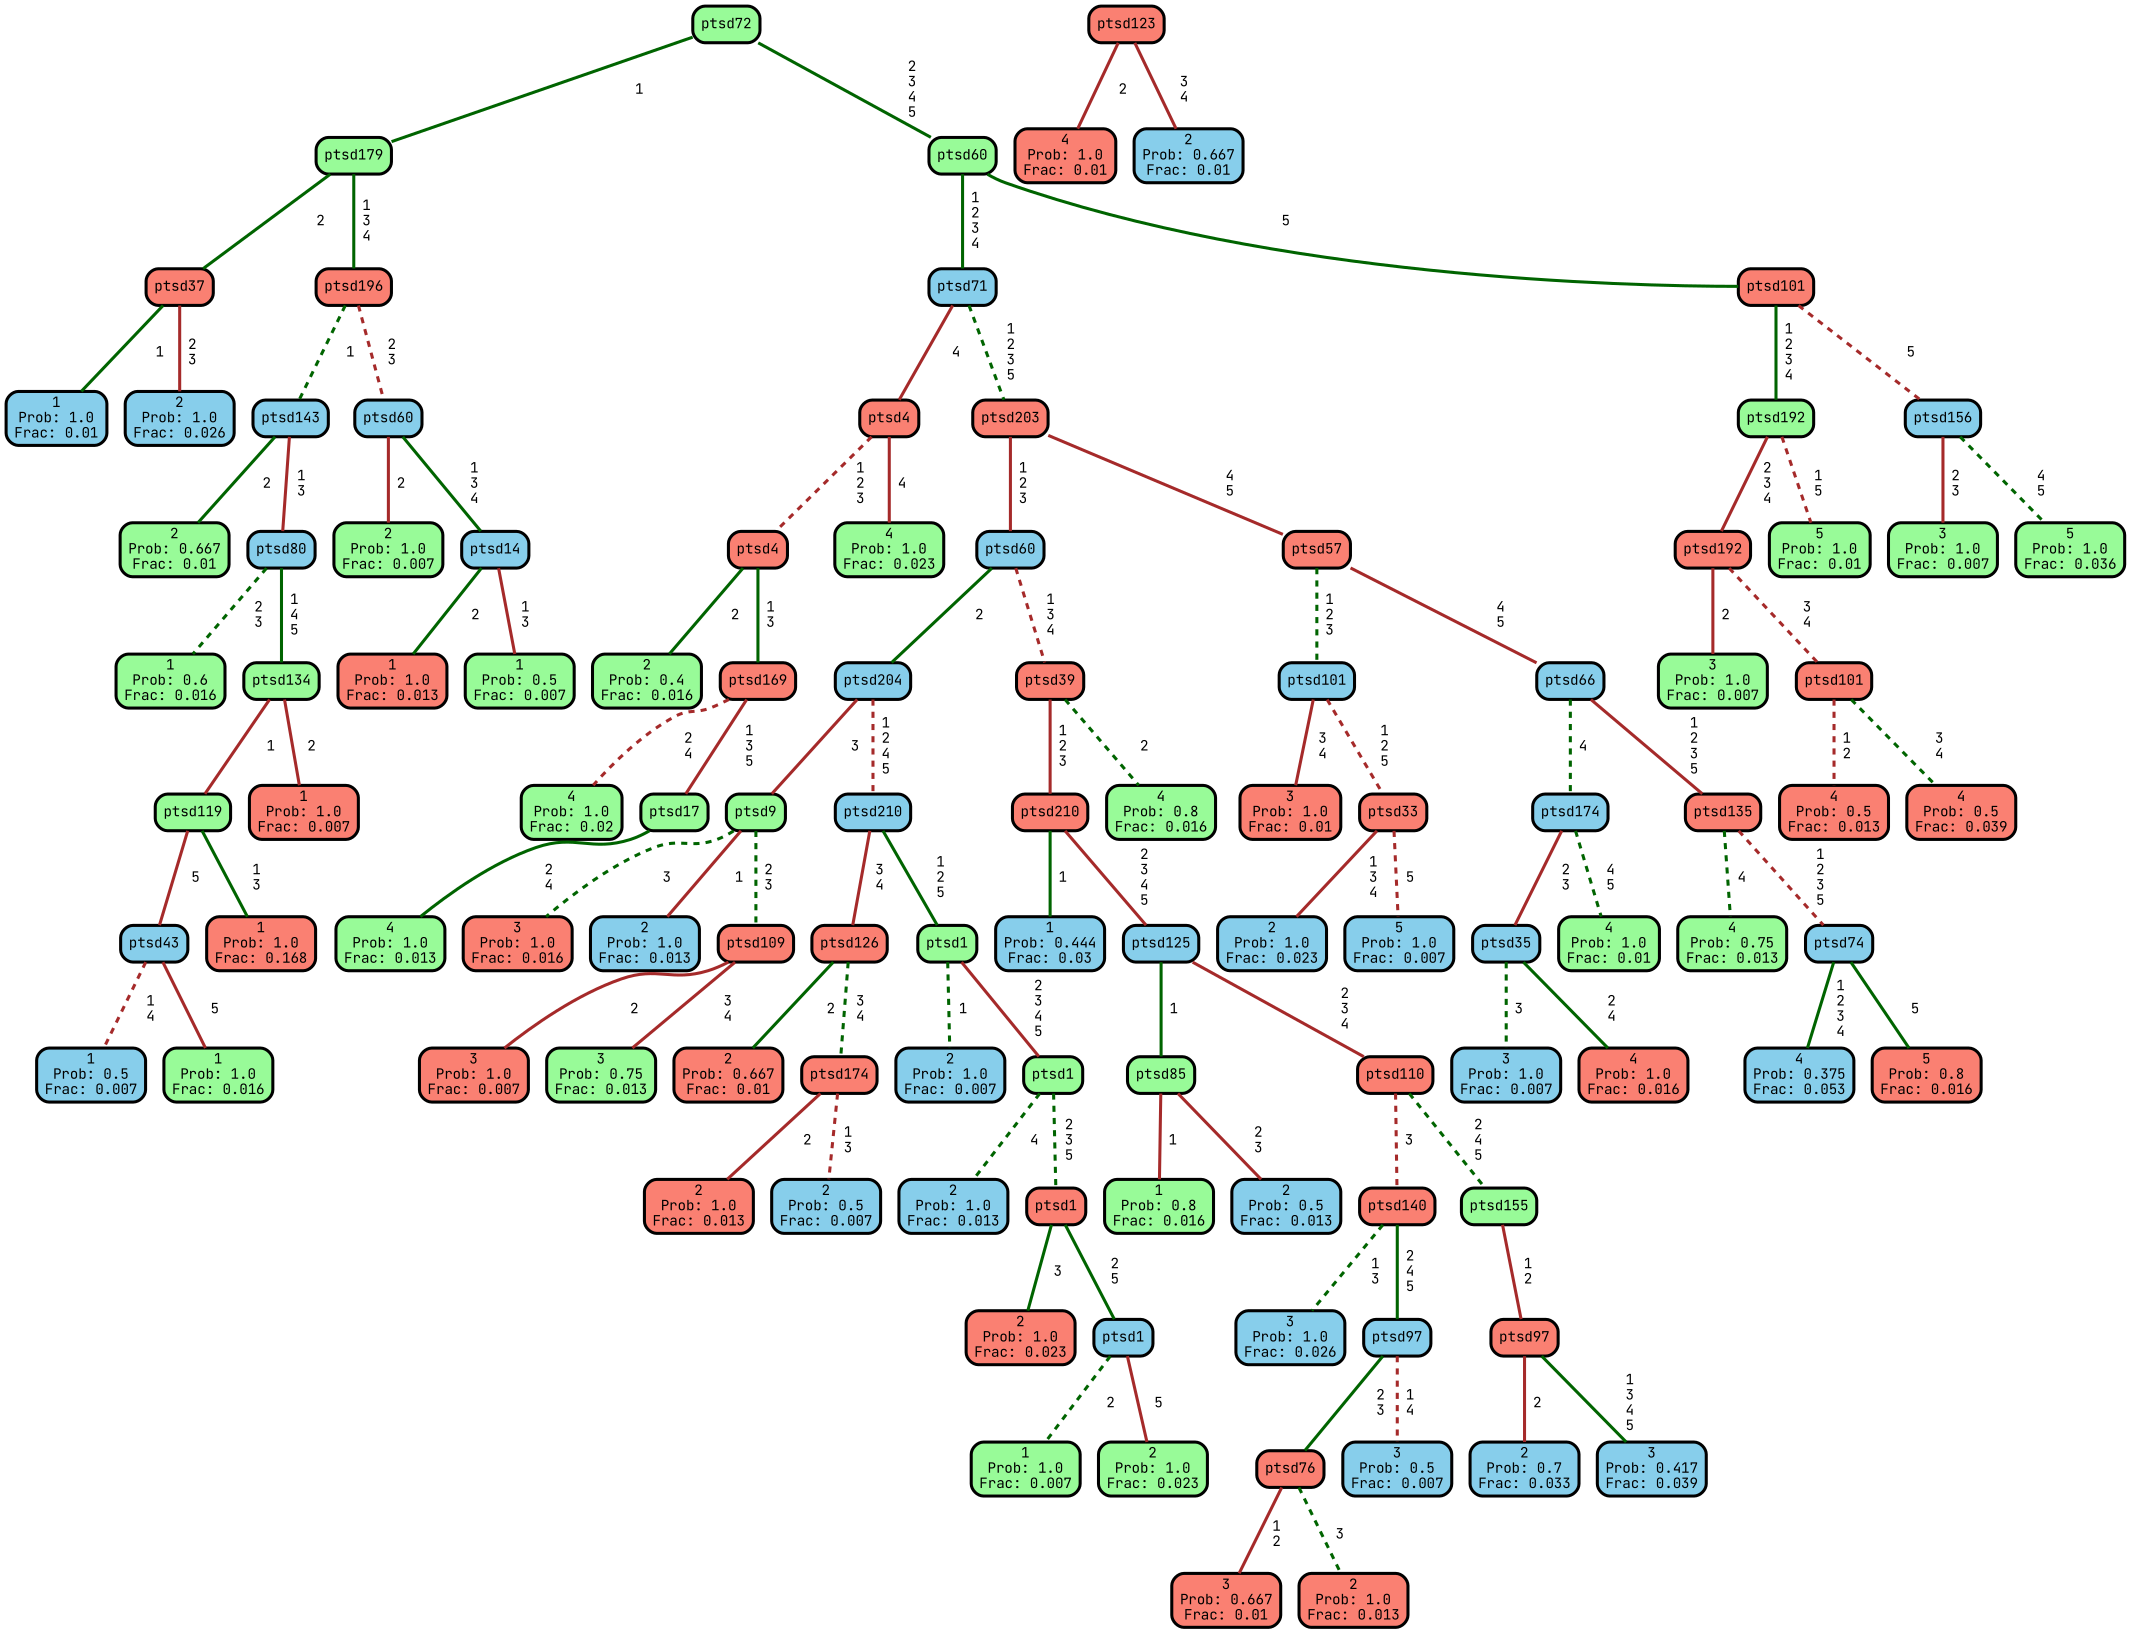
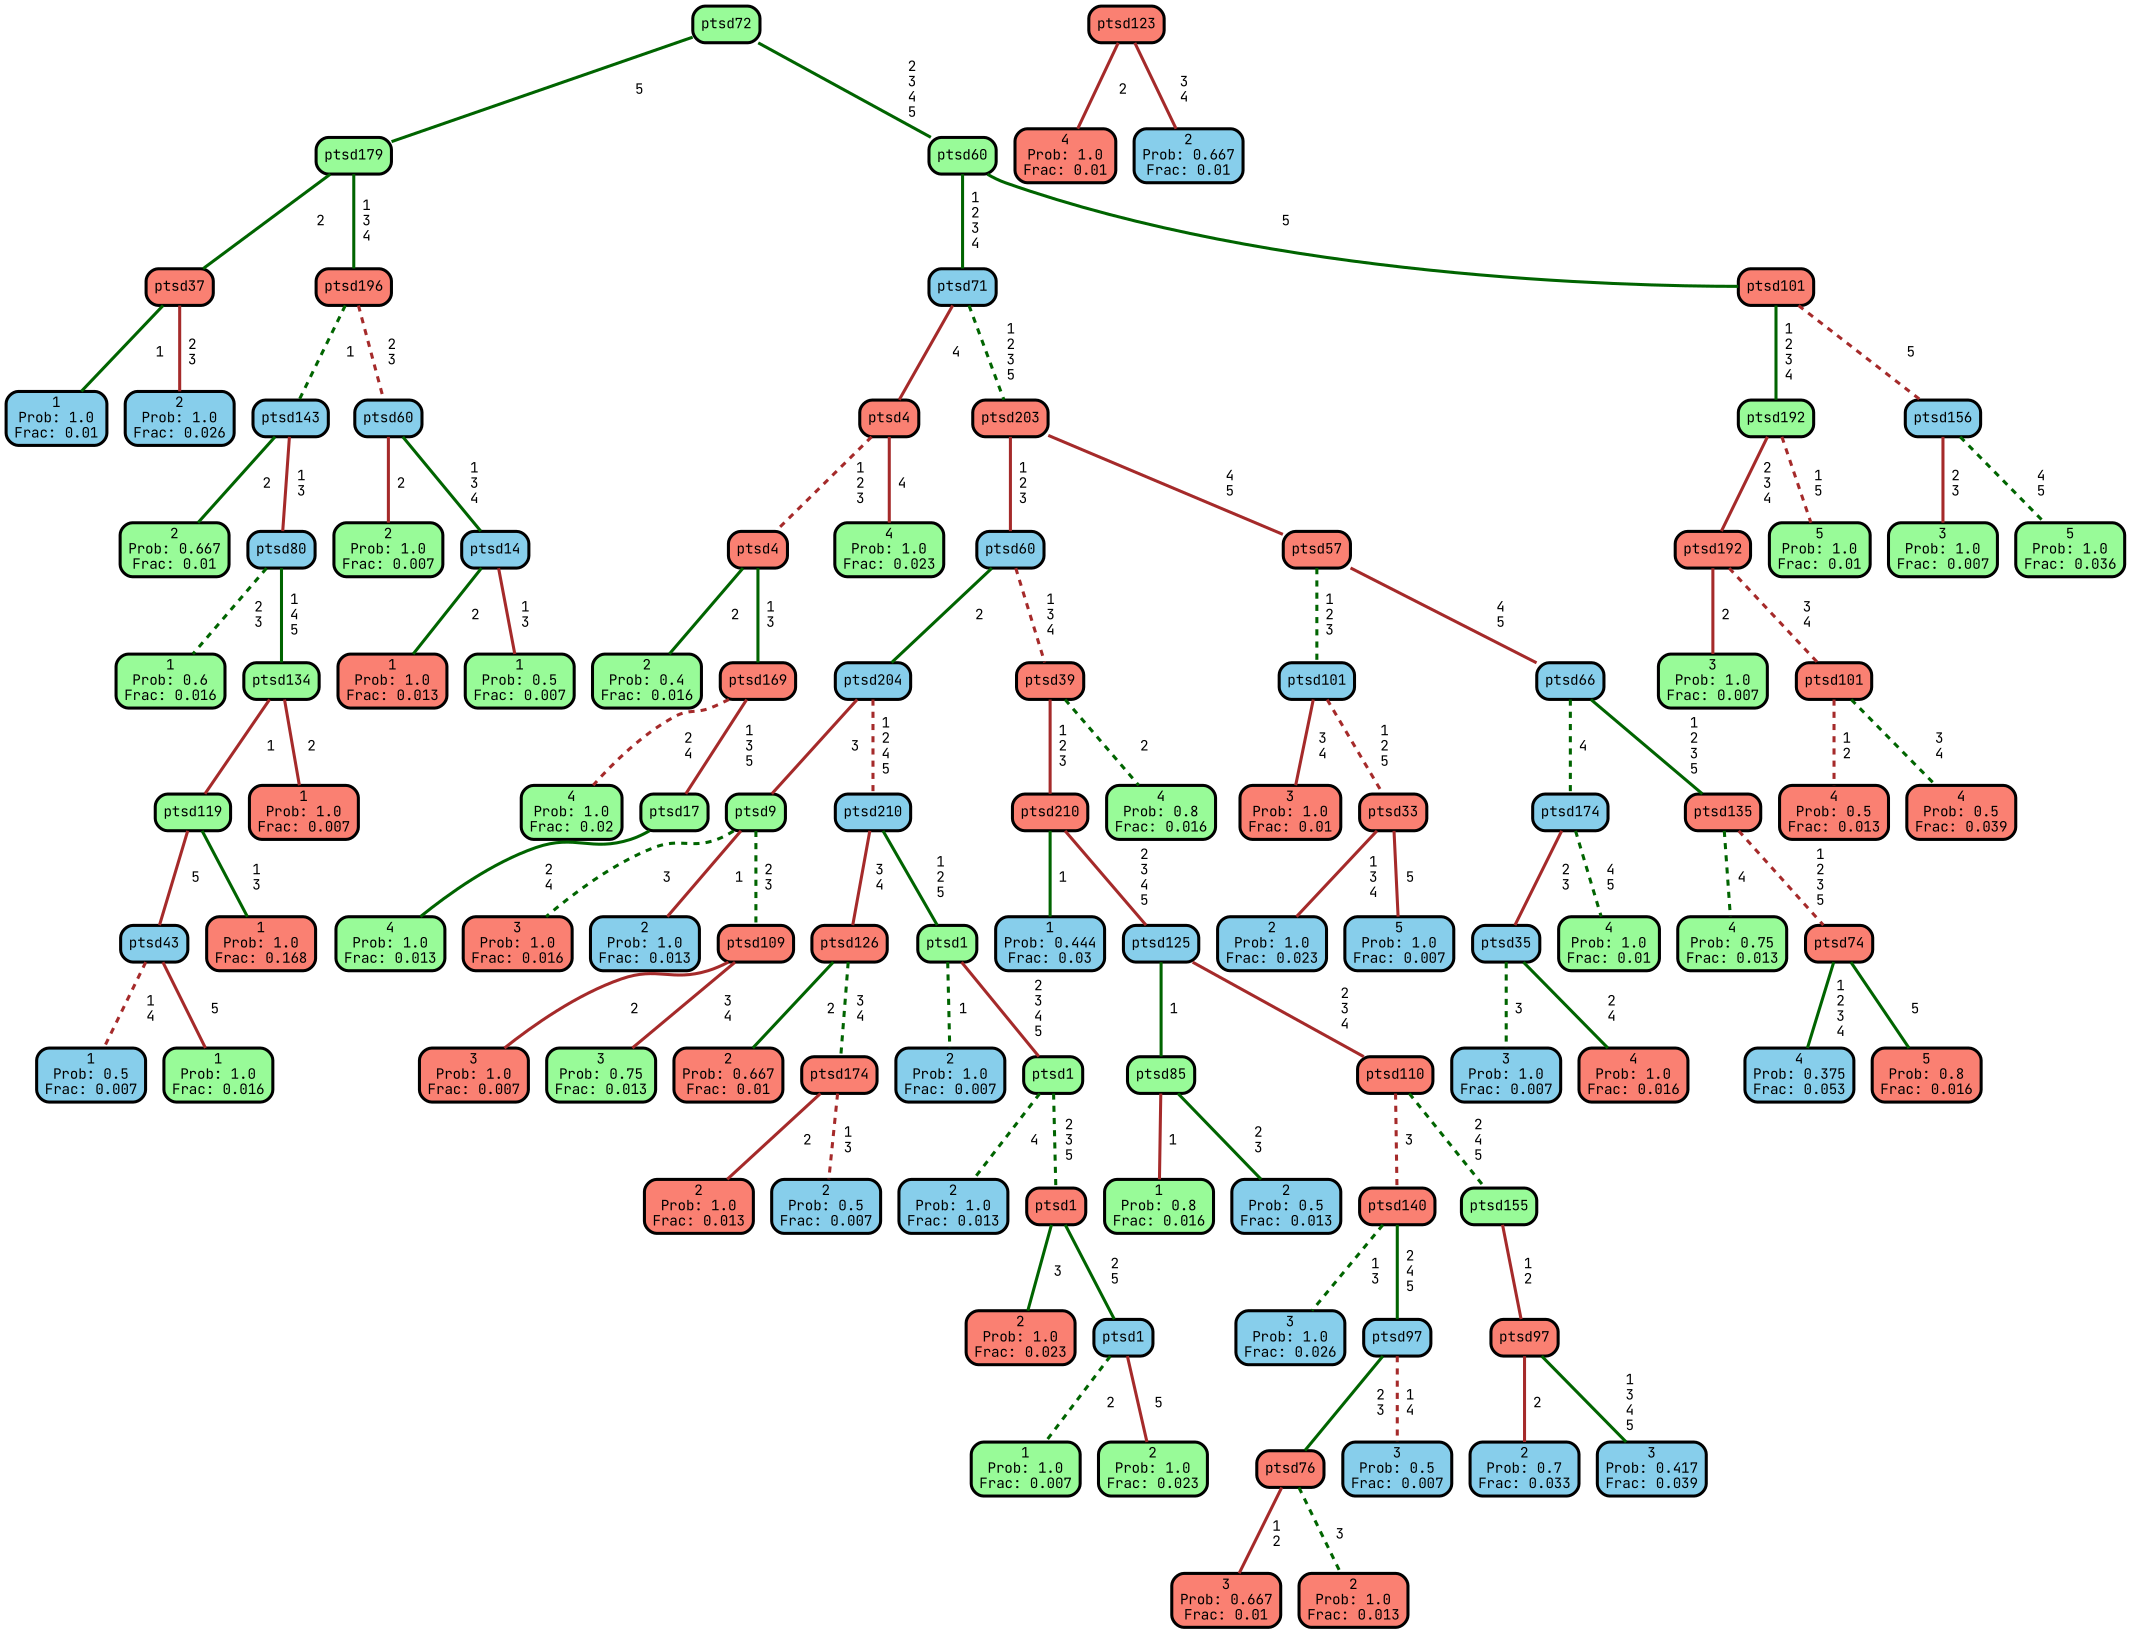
edge "ptsd72" -- "ptsd179": label " 1" -> " 5"
edge "ptsd66" -- "ptsd135": color brown -> darkgreen
edge "ptsd33" -- "5 Prob: 1.0 Frac: 0.007": style dashed -> solid
node "ptsd74": fillcolor skyblue -> salmon
edge "ptsd85" -- "2 Prob: 0.5 Frac: 0.013": color brown -> darkgreen
